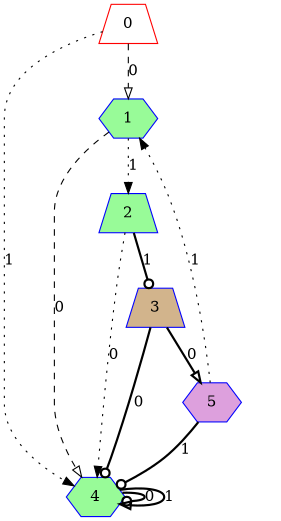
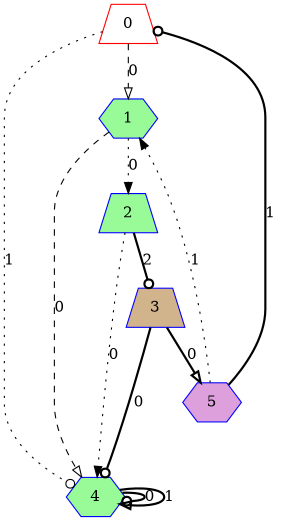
edge "1" -> "2": label "1" -> "0"
edge "0" -> "4": arrowhead normal -> odot
edge "2" -> "3": label "1" -> "2"
edge "5" -> "4": now "5" -> "0"
